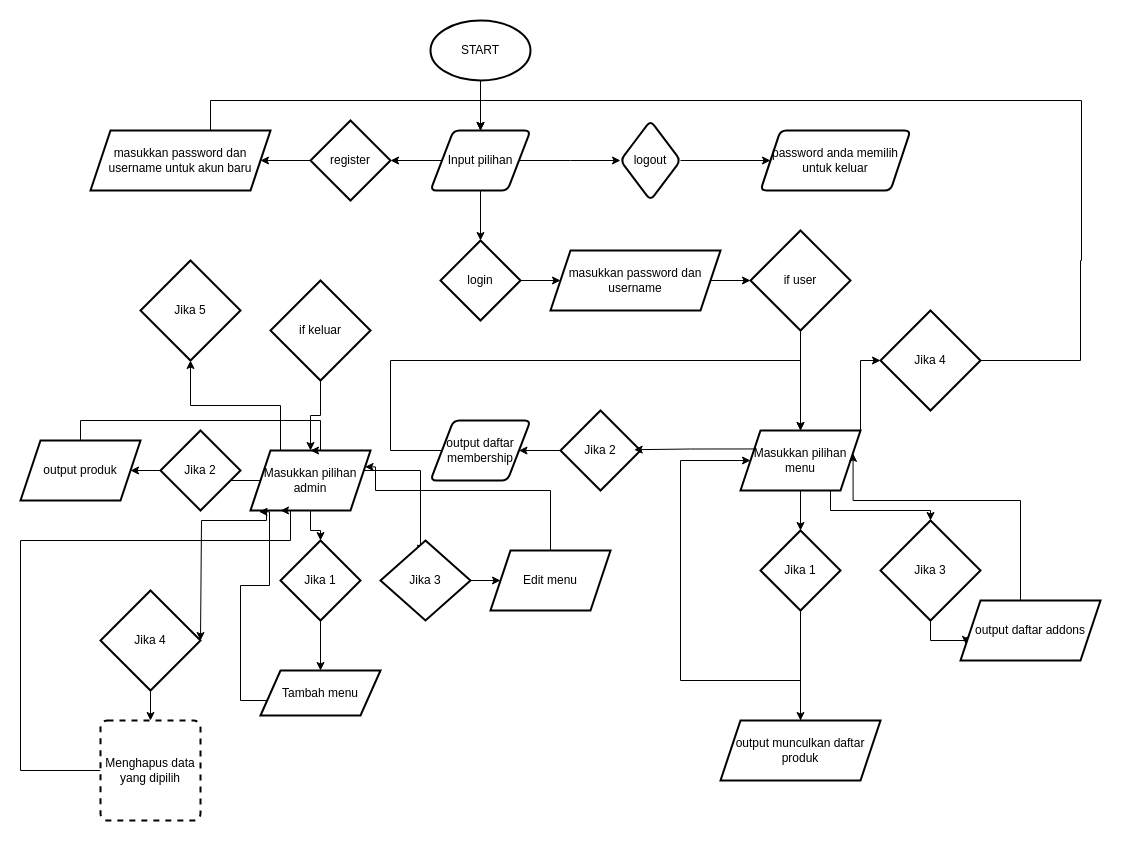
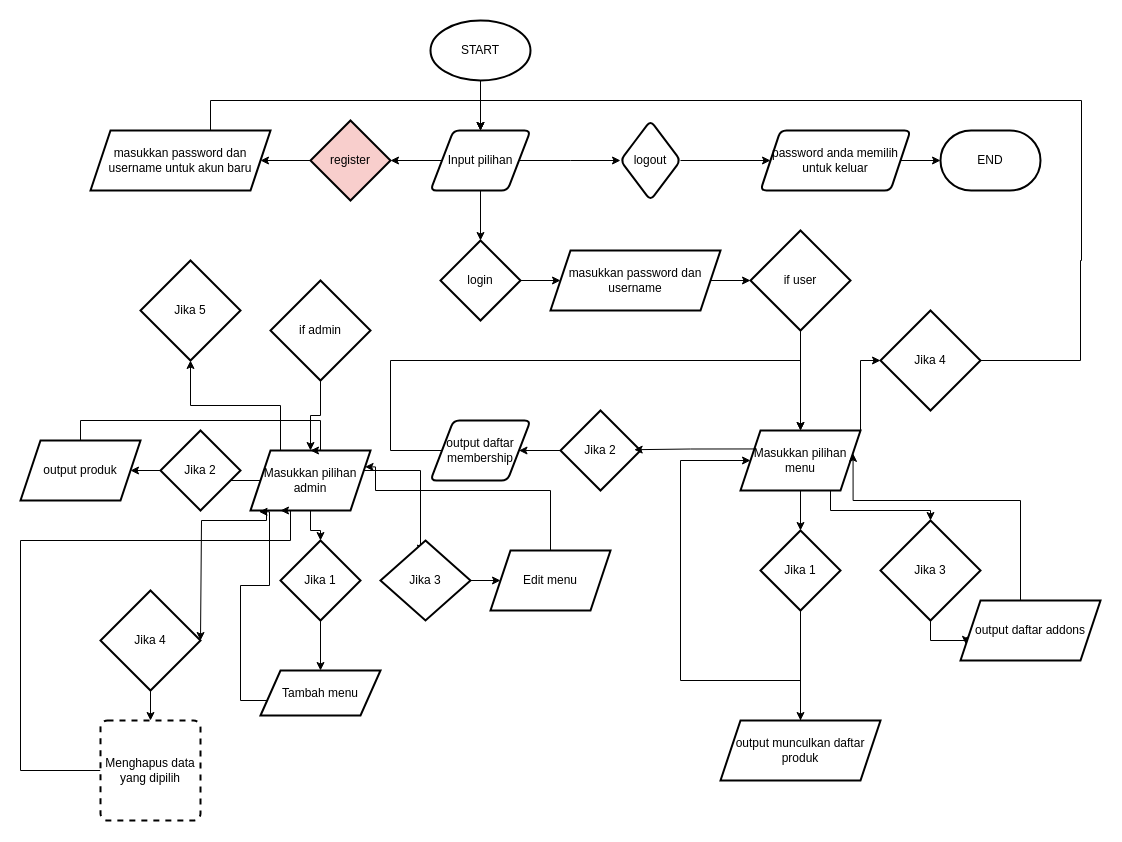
node "register": fillcolor #ffffff -> #f8cecc
edge "password anda memilih untuk keluar" -> "END": added
node "END": added
node "if keluar": label "if keluar" -> "if admin"
